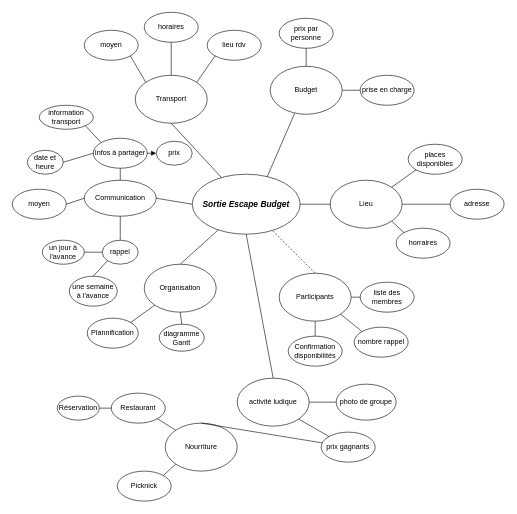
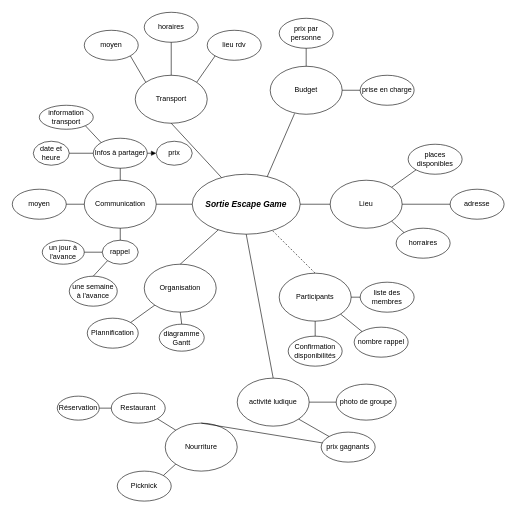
node "date et heure": moved (45, 162) -> (51, 153)
node "Communication": size 72x36 -> 72x48
node "Sortie Escape Budget": label "Sortie Escape Budget" -> "Sortie Escape Game"
